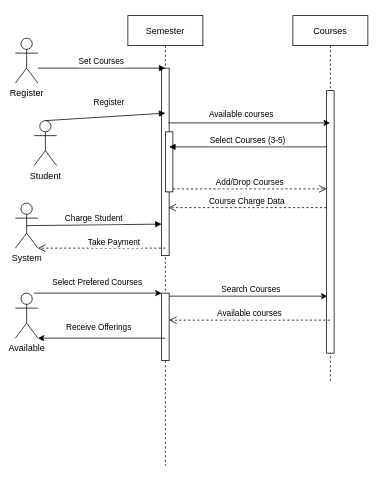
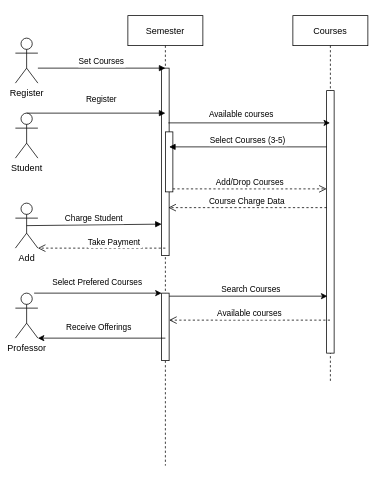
node "Student": moved (45, 143) -> (27, 135)
node "System": label "System" -> "Add"
node "Available": label "Available" -> "Professor"
